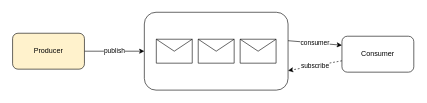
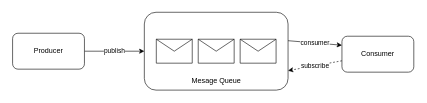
node "Producer": fillcolor #fff2cc -> #ffffff
node "Mesage Queue": added
